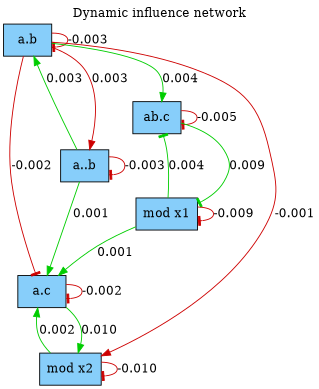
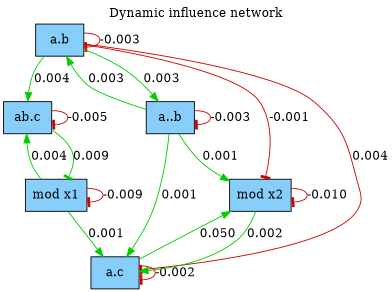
edge "a.b" -> "a..b": color red3 -> green3
edge "a..b" -> "mod x2": added, label "0.001"
edge "a.b" -> "mod x2": arrowhead normal -> tee
edge "a.b" -> "a.c": label "-0.002" -> "0.004"
edge "mod x1" -> "ab.c": arrowhead tee -> normal
edge "a.c" -> "mod x2": label "0.010" -> "0.050"
